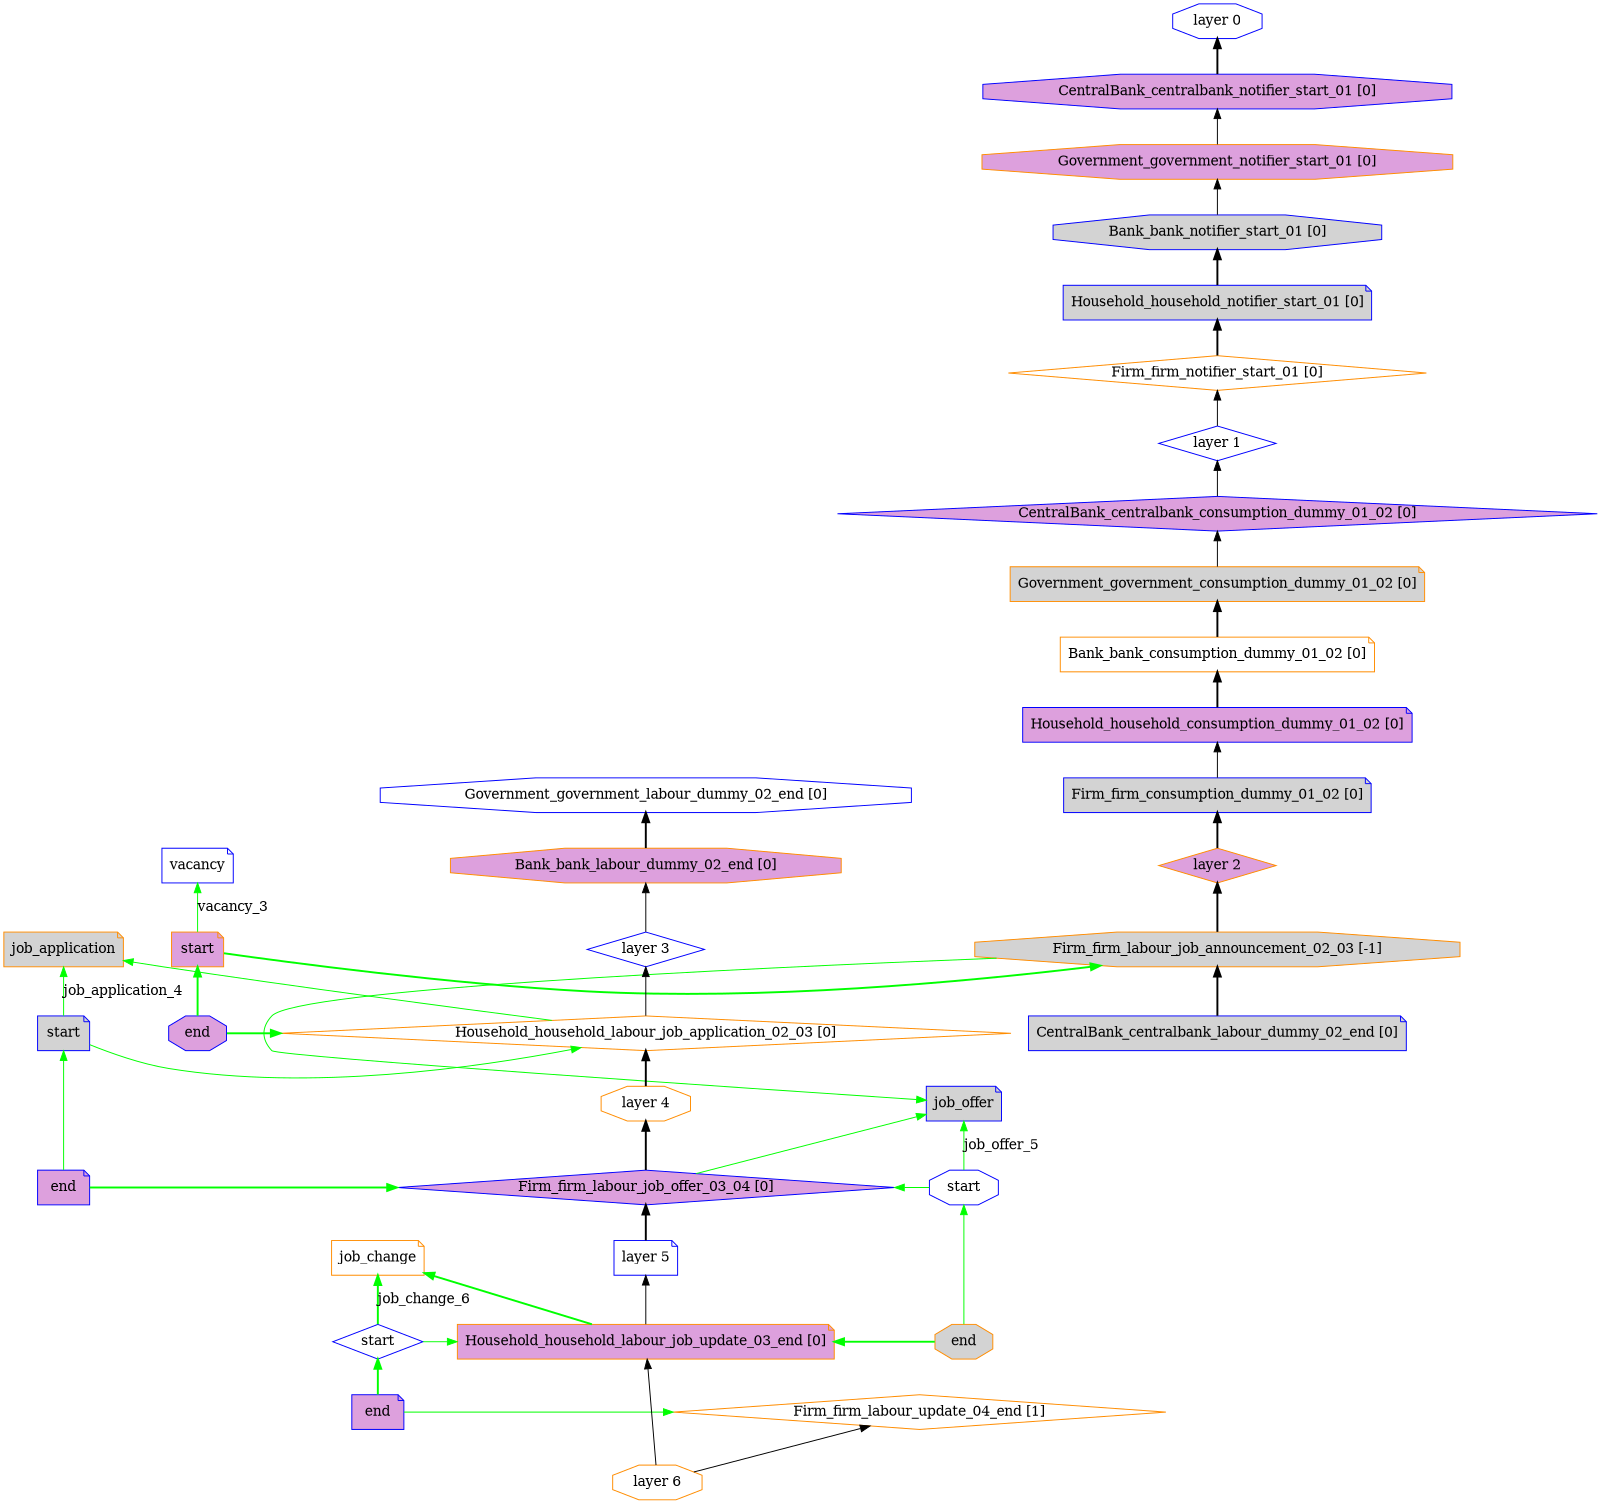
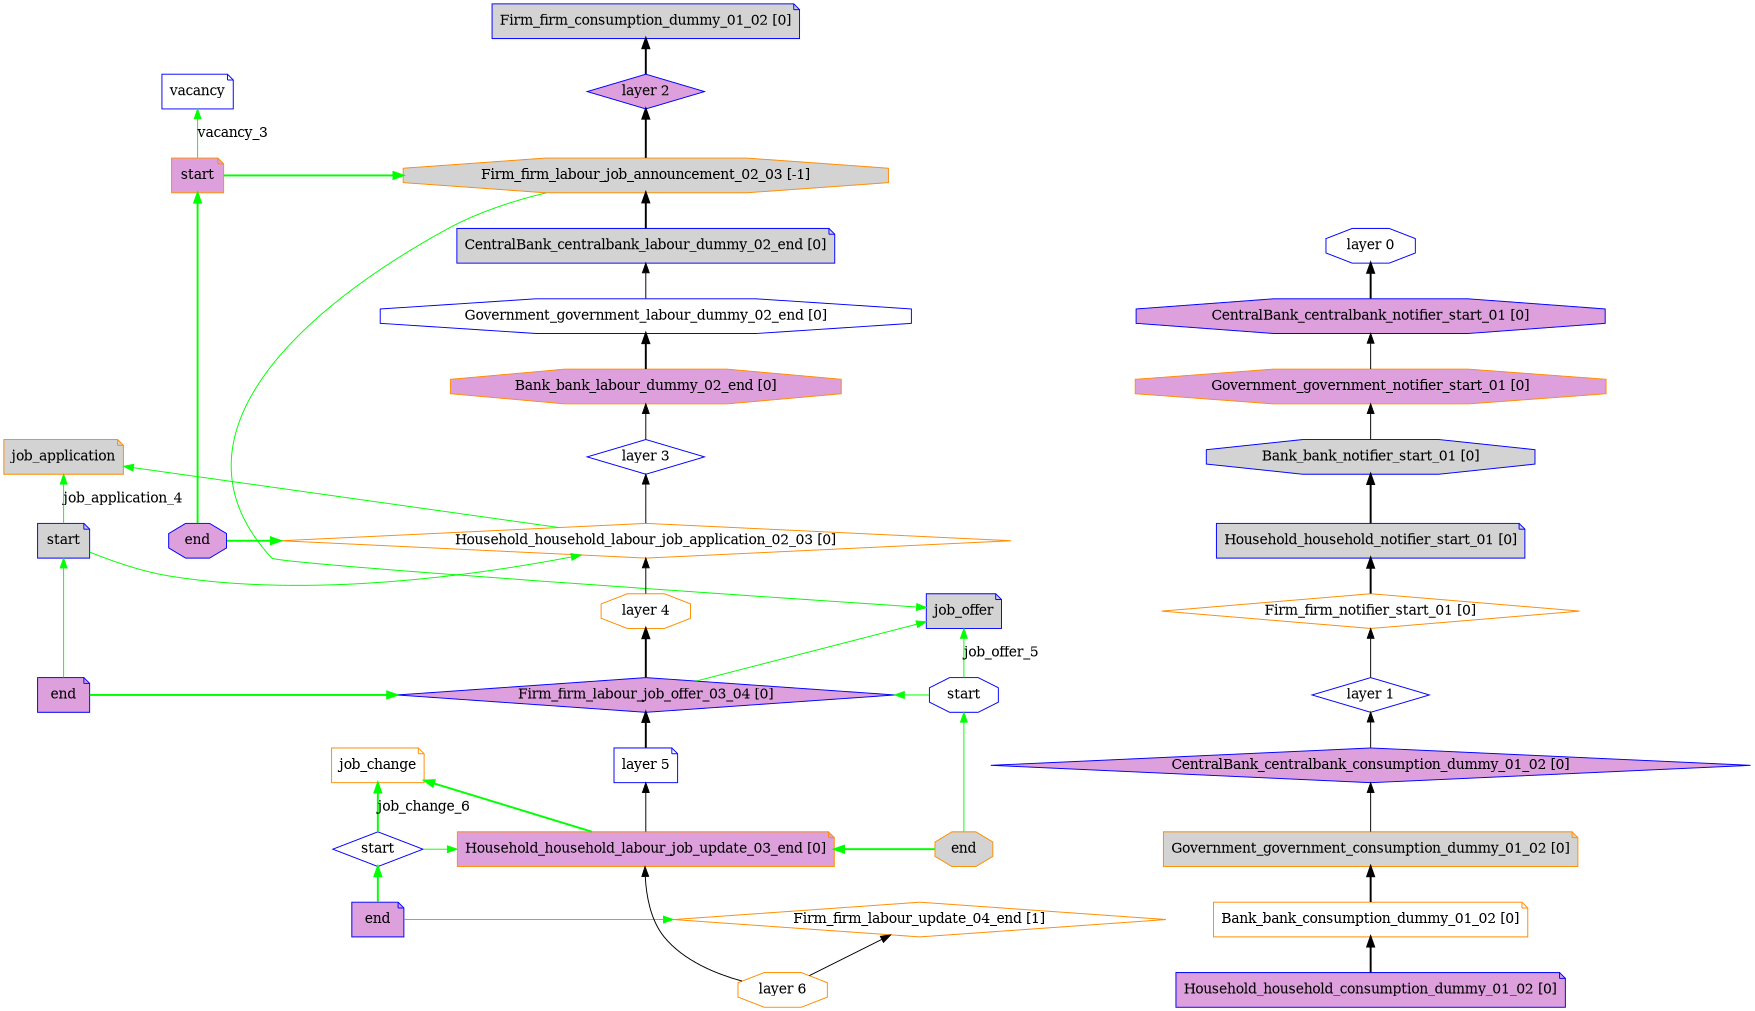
edge "Government_government_labour_dummy_02_end [0]" -> "CentralBank_centralbank_labour_dummy_02_end [0]": added
edge "Firm_firm_consumption_dummy_01_02 [0]" -> "Household_household_consumption_dummy_01_02 [0]": removed
node "layer 2": color darkorange -> blue
edge "layer 4" -> "Household_household_labour_job_application_02_03 [0]": style bold -> solid
